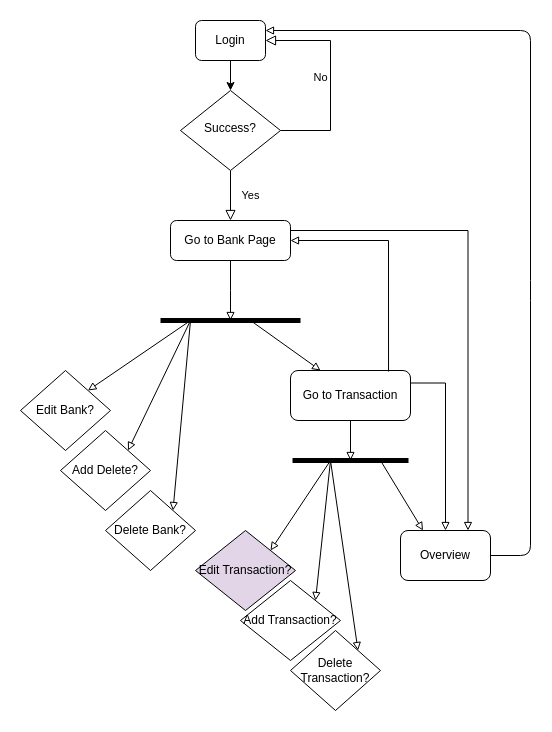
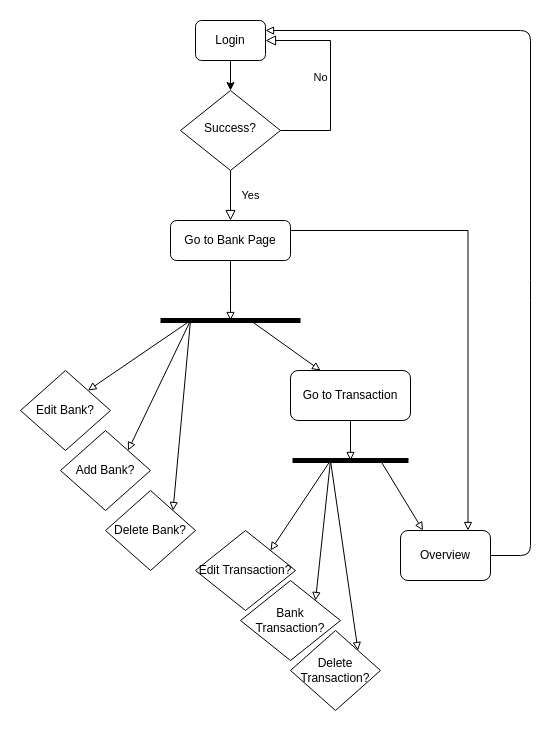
edge "Go to Transaction" -> "Go to Bank Page": removed
edge "Go to Transaction" -> "Overview": removed
node "Add Delete?": label "Add Delete?" -> "Add Bank?"
node "Edit Transaction?": fillcolor #e1d5e7 -> #ffffff
node "Add Transaction?": label "Add Transaction?" -> "Bank Transaction?"
